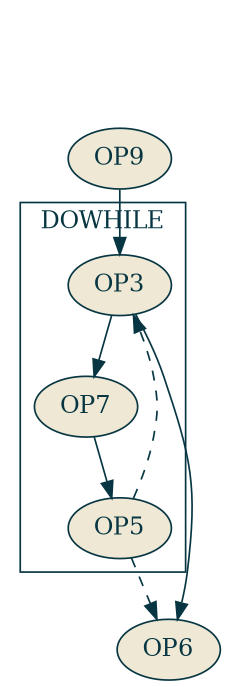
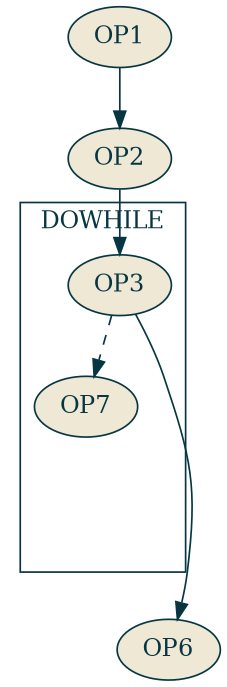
node "OP1": added
node "OP9": label "OP9" -> "OP2"
edge "OP3" -> "OP7": style solid -> dashed
node "OP5": removed
